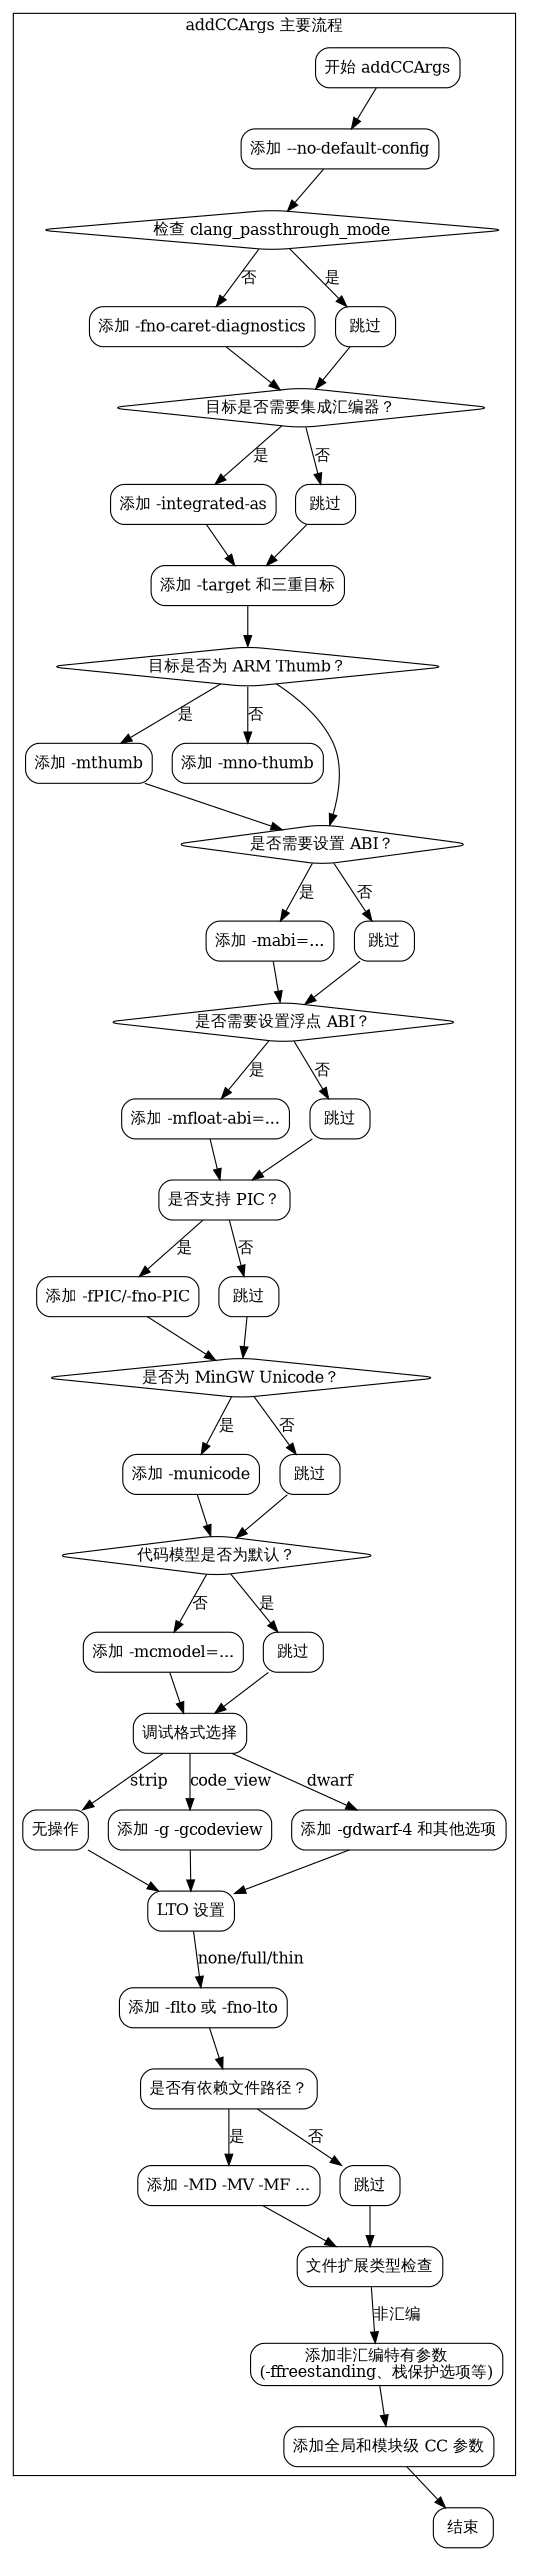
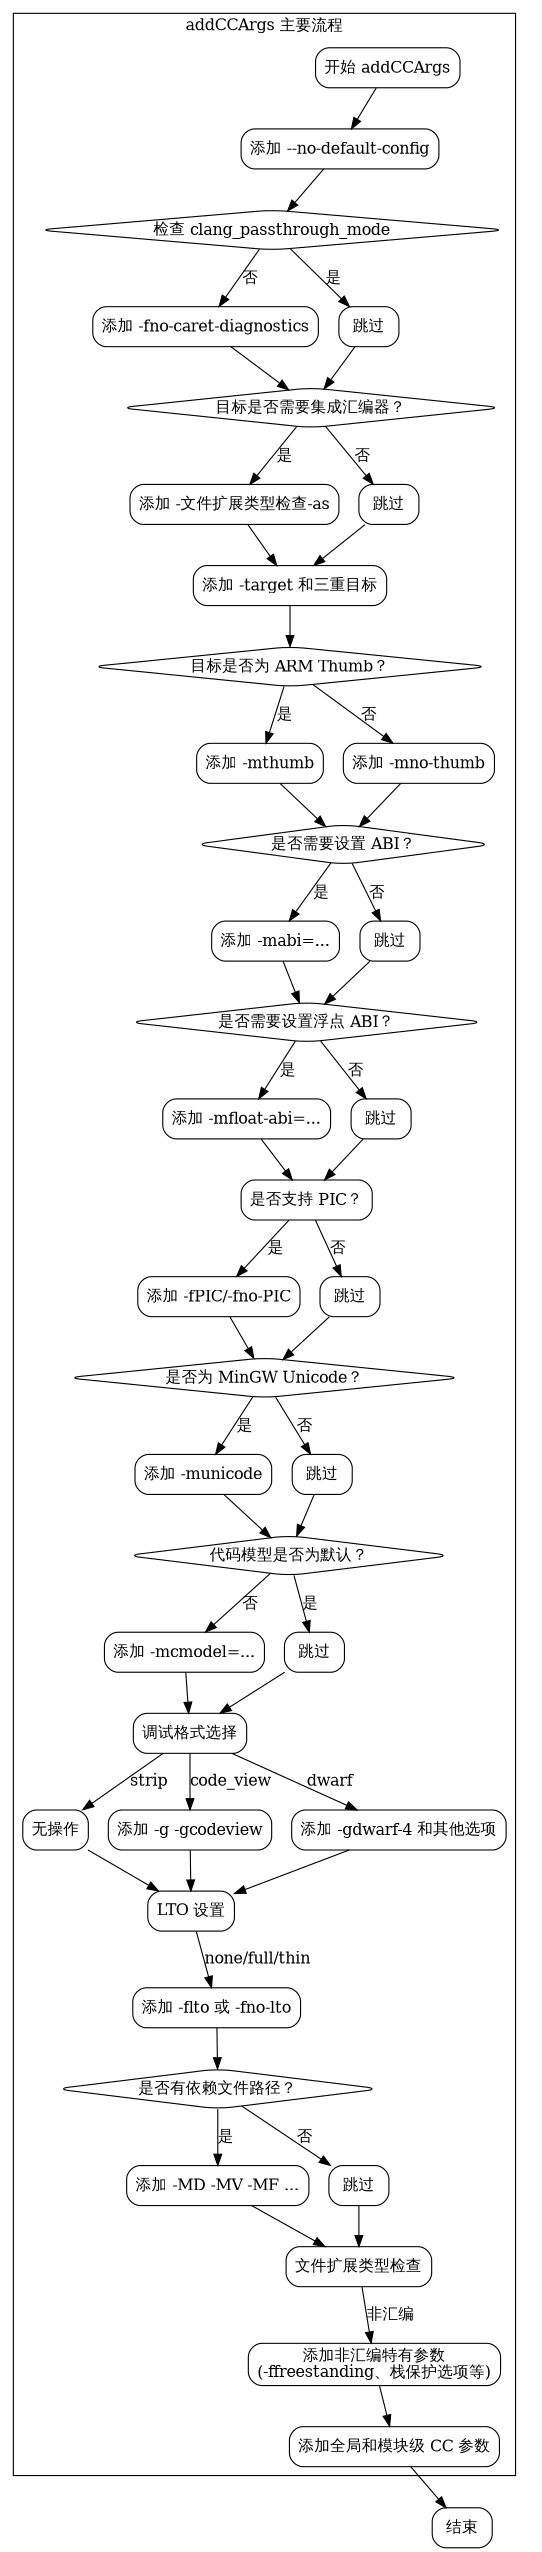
node "添加 -integrated-as": label "添加 -integrated-as" -> "添加 -文件扩展类型检查-as"
edge "目标是否为 ARM Thumb？" -> "是否需要设置 ABI？": now "添加 -mno-thumb" -> "是否需要设置 ABI？"
node "是否有依赖文件路径？": shape box -> diamond
